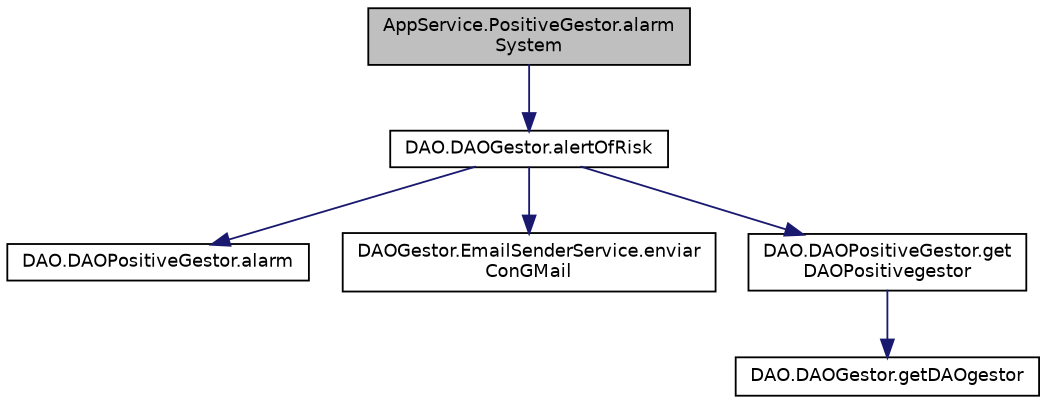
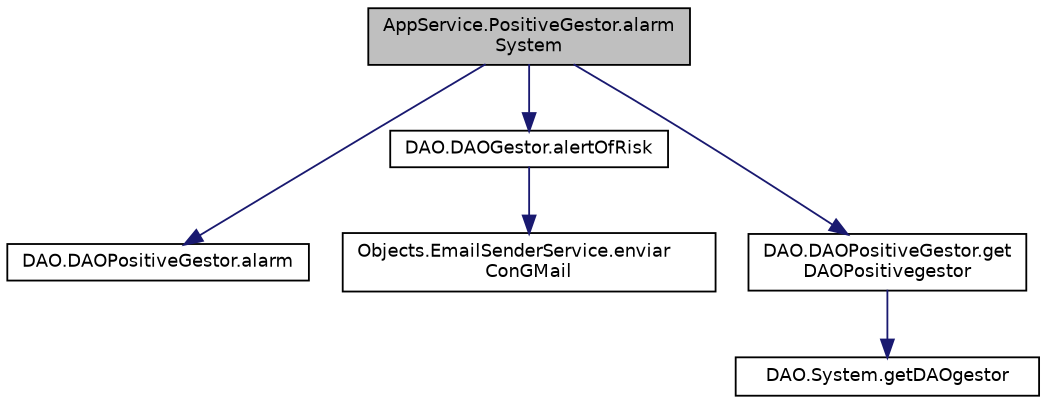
edge "DAO.DAOGestor.alertOfRisk" -> "DAO.DAOPositiveGestor.get DAOPositivegestor": now "AppService.PositiveGestor.alarm System" -> "DAO.DAOPositiveGestor.get DAOPositivegestor"
edge "DAO.DAOGestor.alertOfRisk" -> "DAO.DAOPositiveGestor.alarm": now "AppService.PositiveGestor.alarm System" -> "DAO.DAOPositiveGestor.alarm"
node "DAOGestor.EmailSenderService.enviar ConGMail": label "DAOGestor.EmailSenderService.enviar ConGMail" -> "Objects.EmailSenderService.enviar ConGMail"
node "DAO.DAOGestor.getDAOgestor": label "DAO.DAOGestor.getDAOgestor" -> "DAO.System.getDAOgestor"
